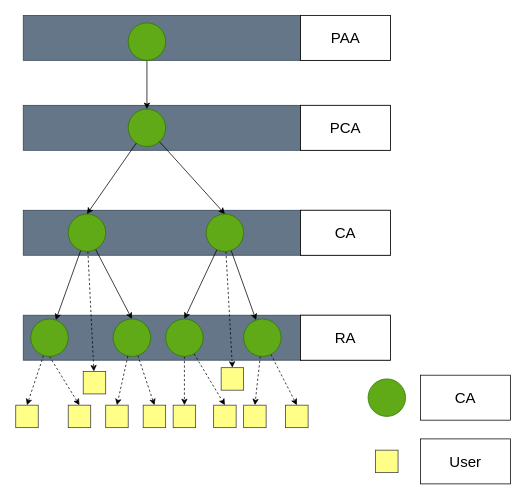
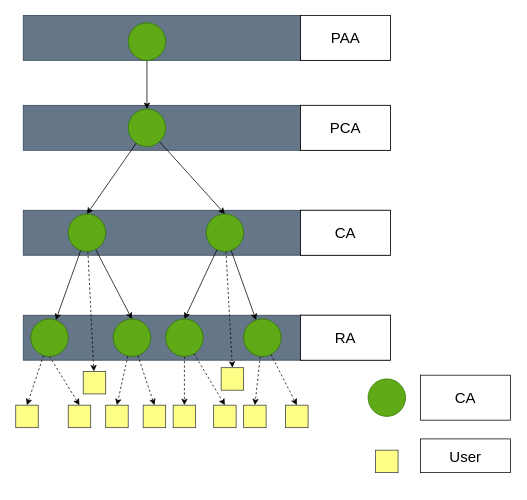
node "User": size 90x45 -> 90x34
